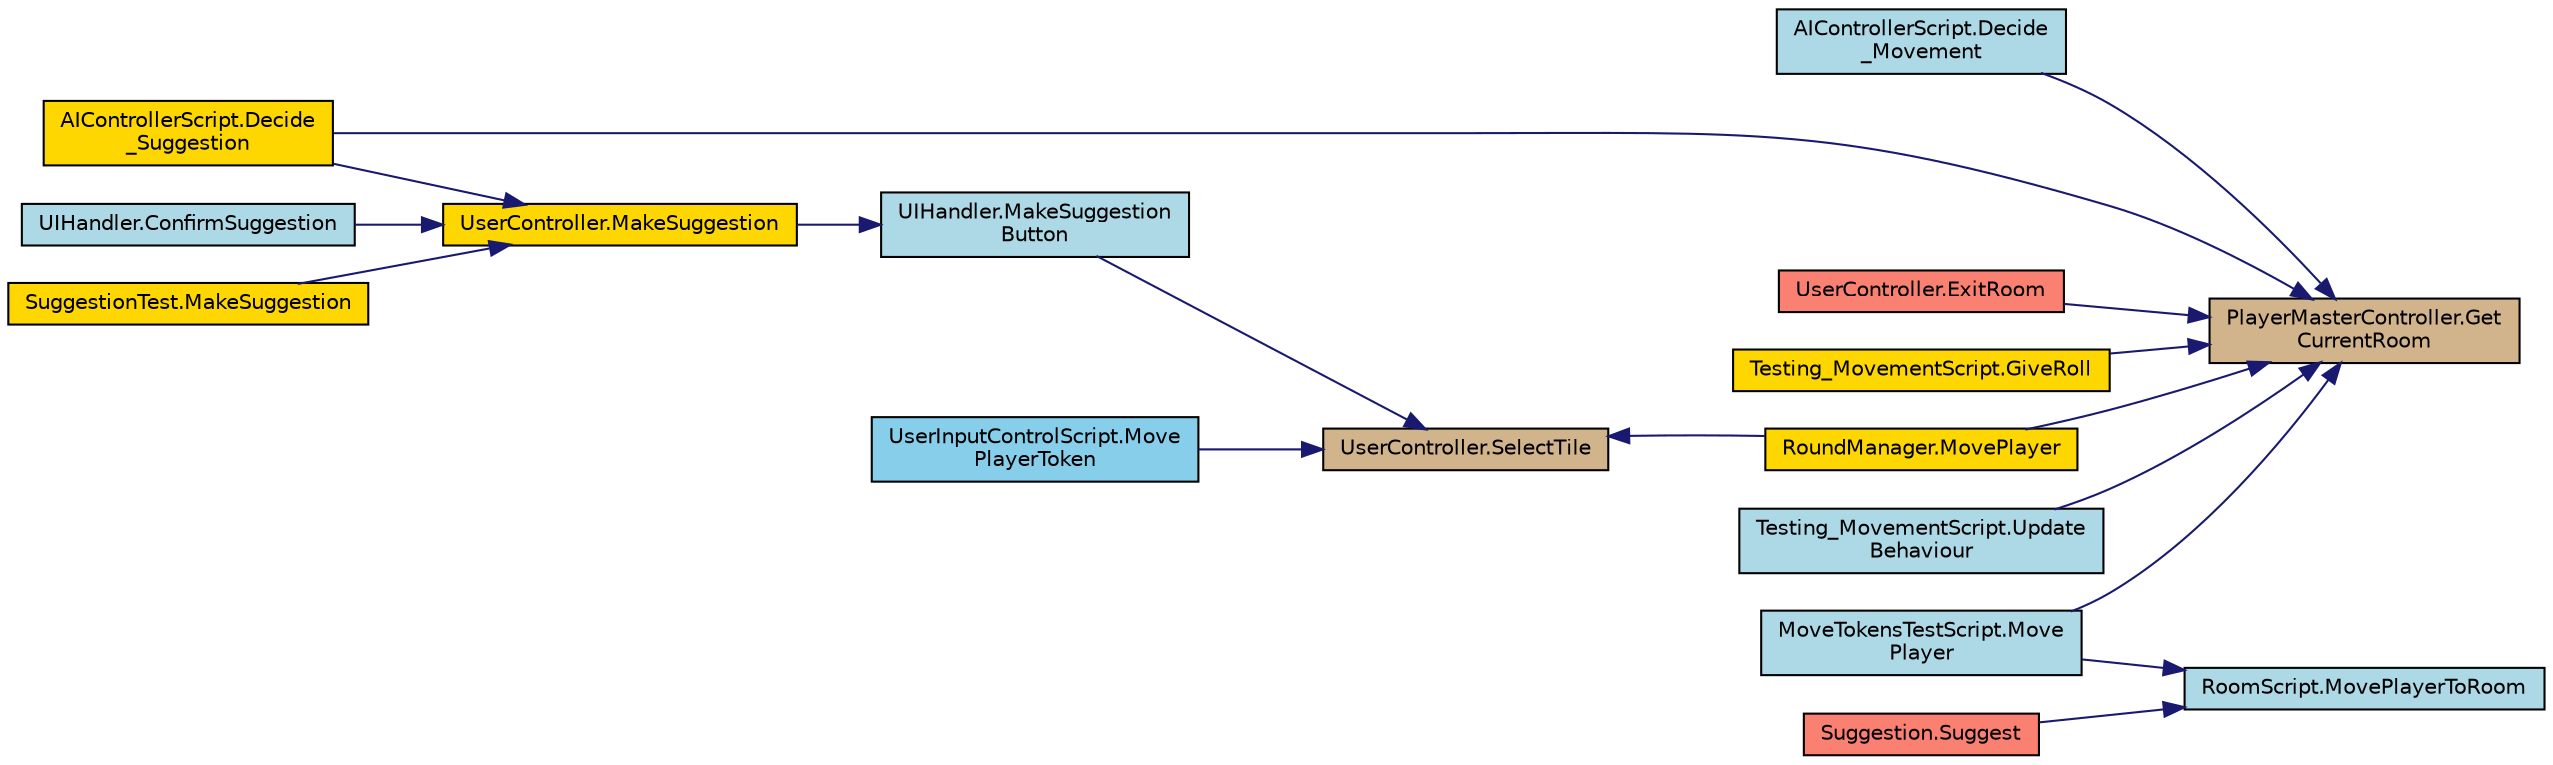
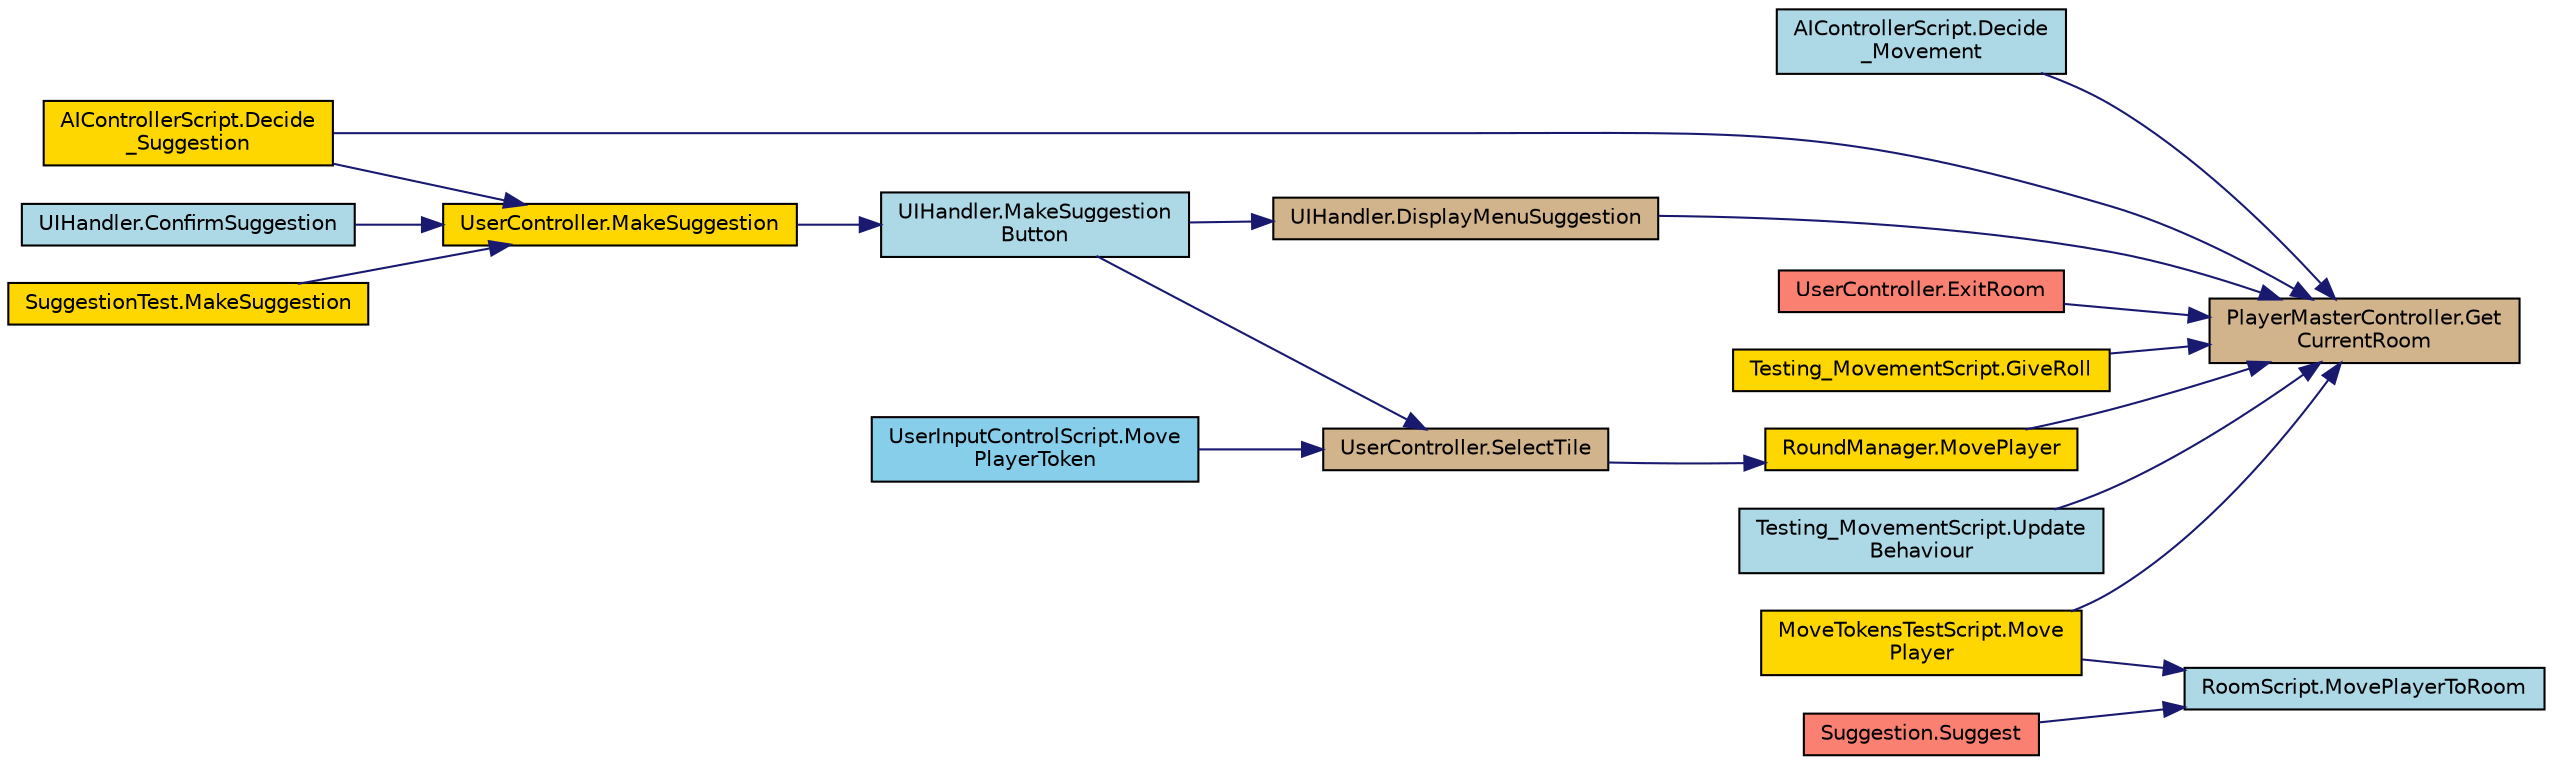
node "UIHandler.DisplayMenuSuggestion": added
edge "RoundManager.MovePlayer" -> "UserController.SelectTile": reversed
node "MoveTokensTestScript.Move Player": fillcolor lightblue -> gold
